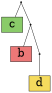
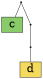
node "b": removed
